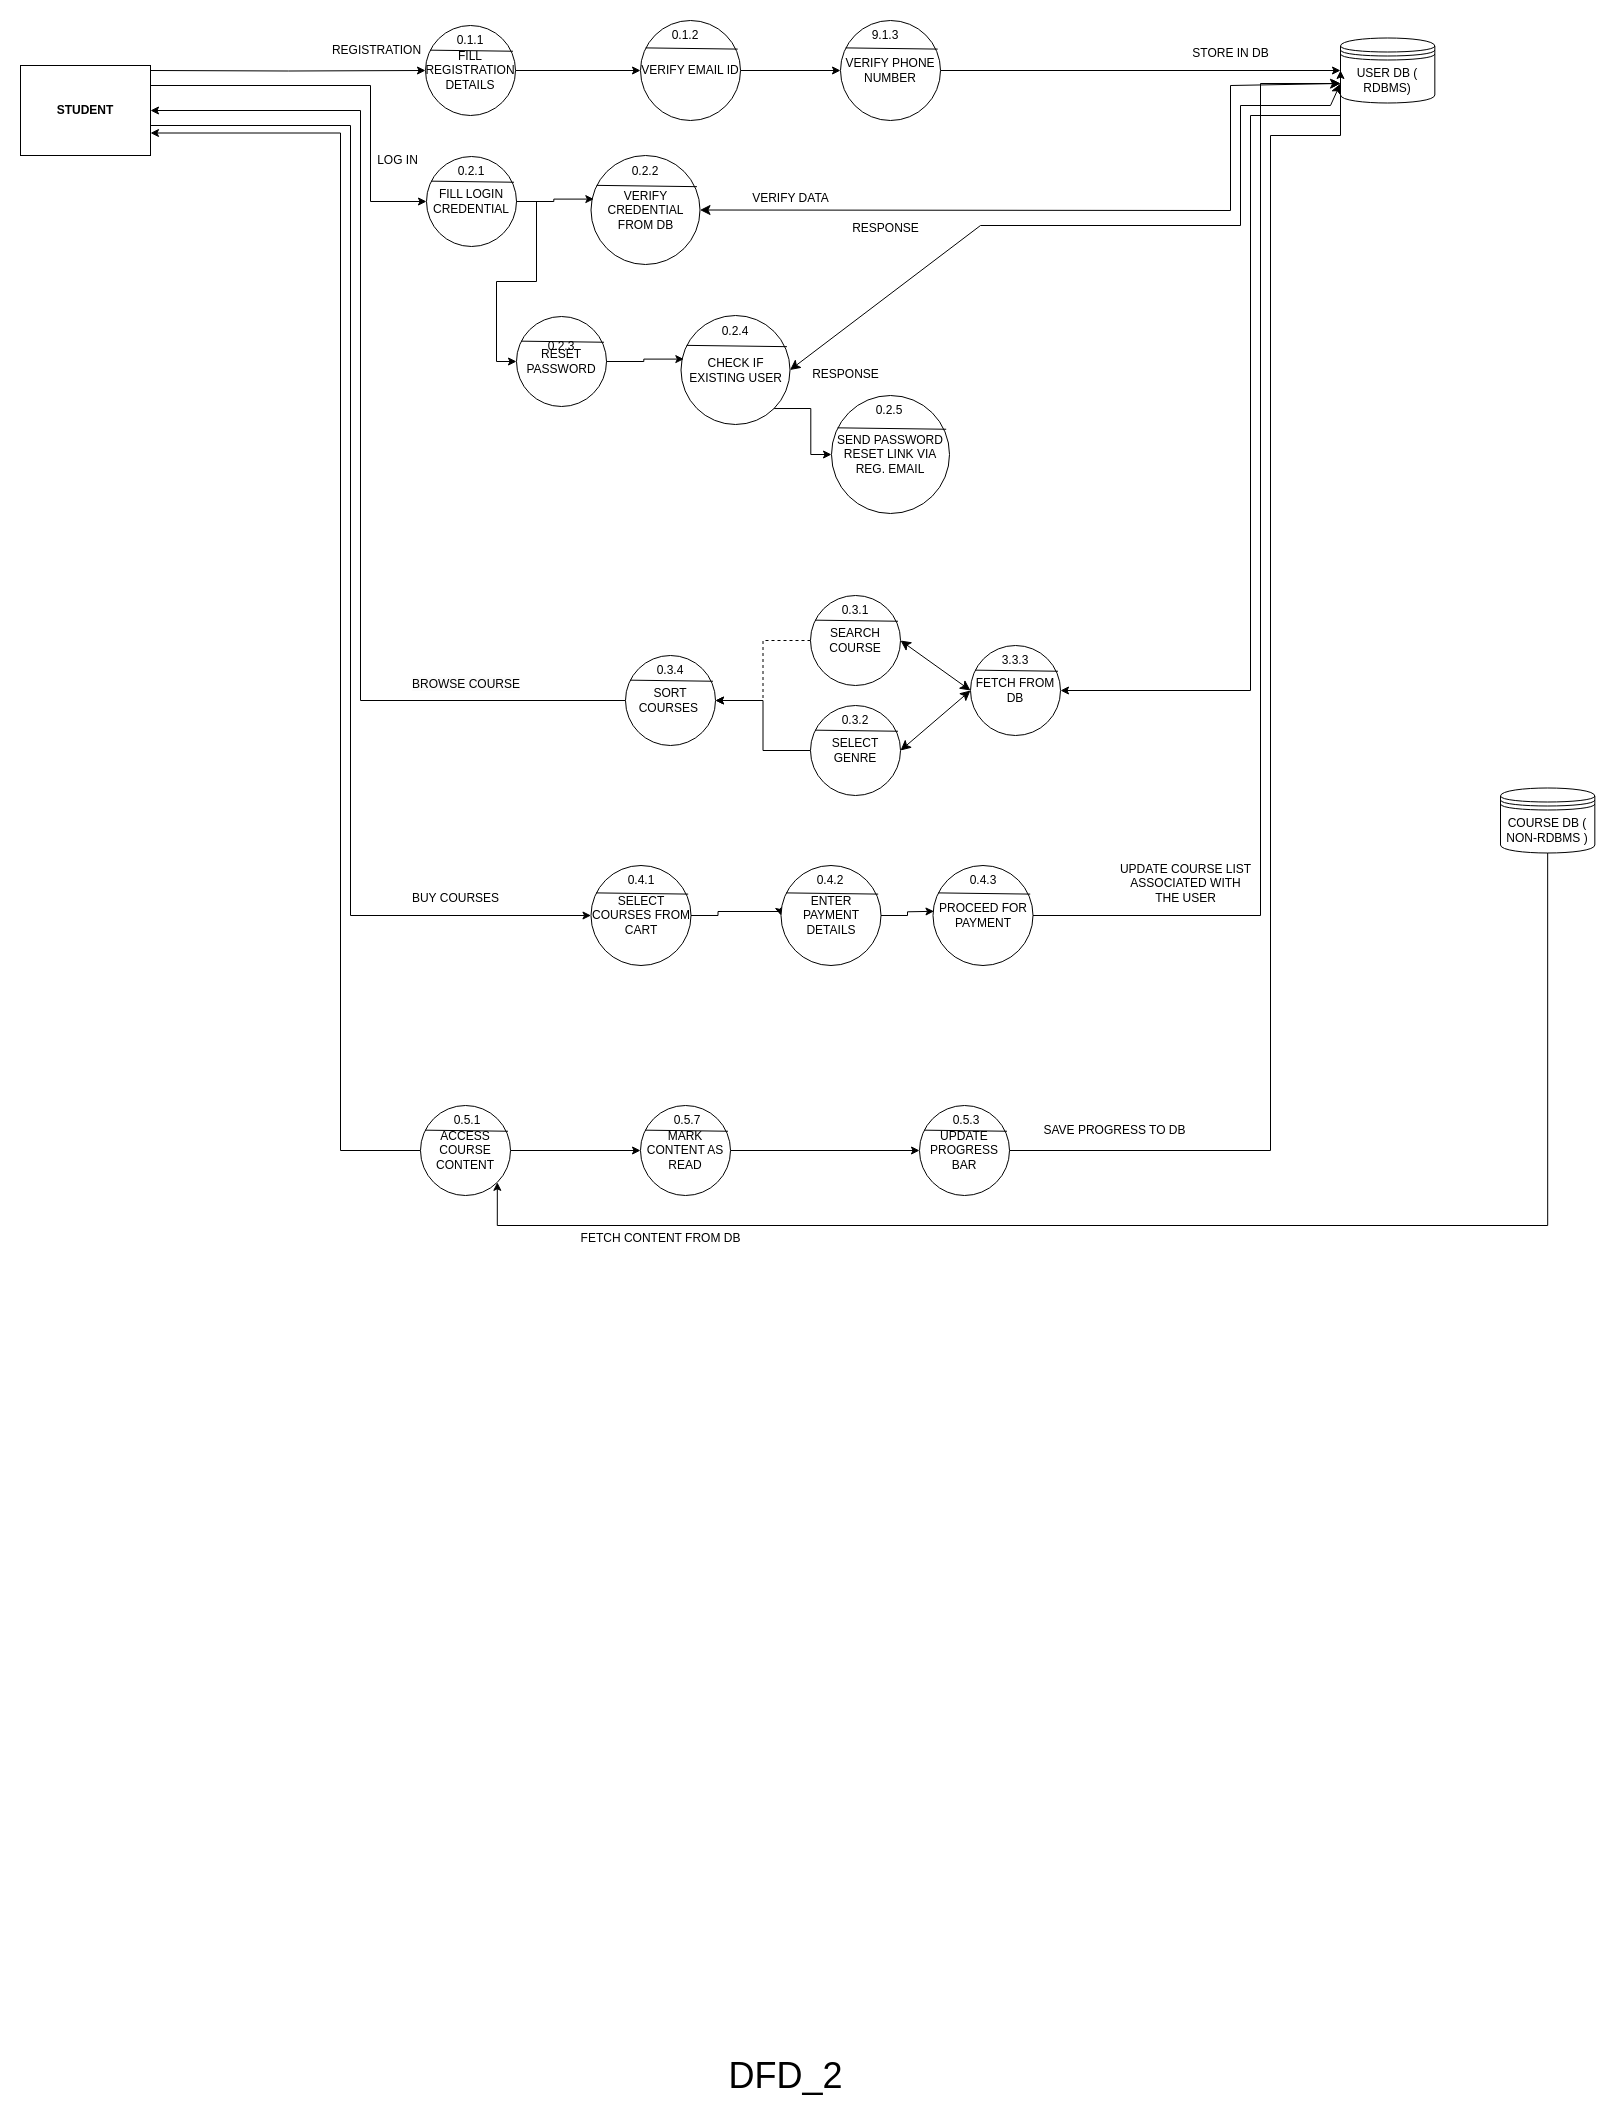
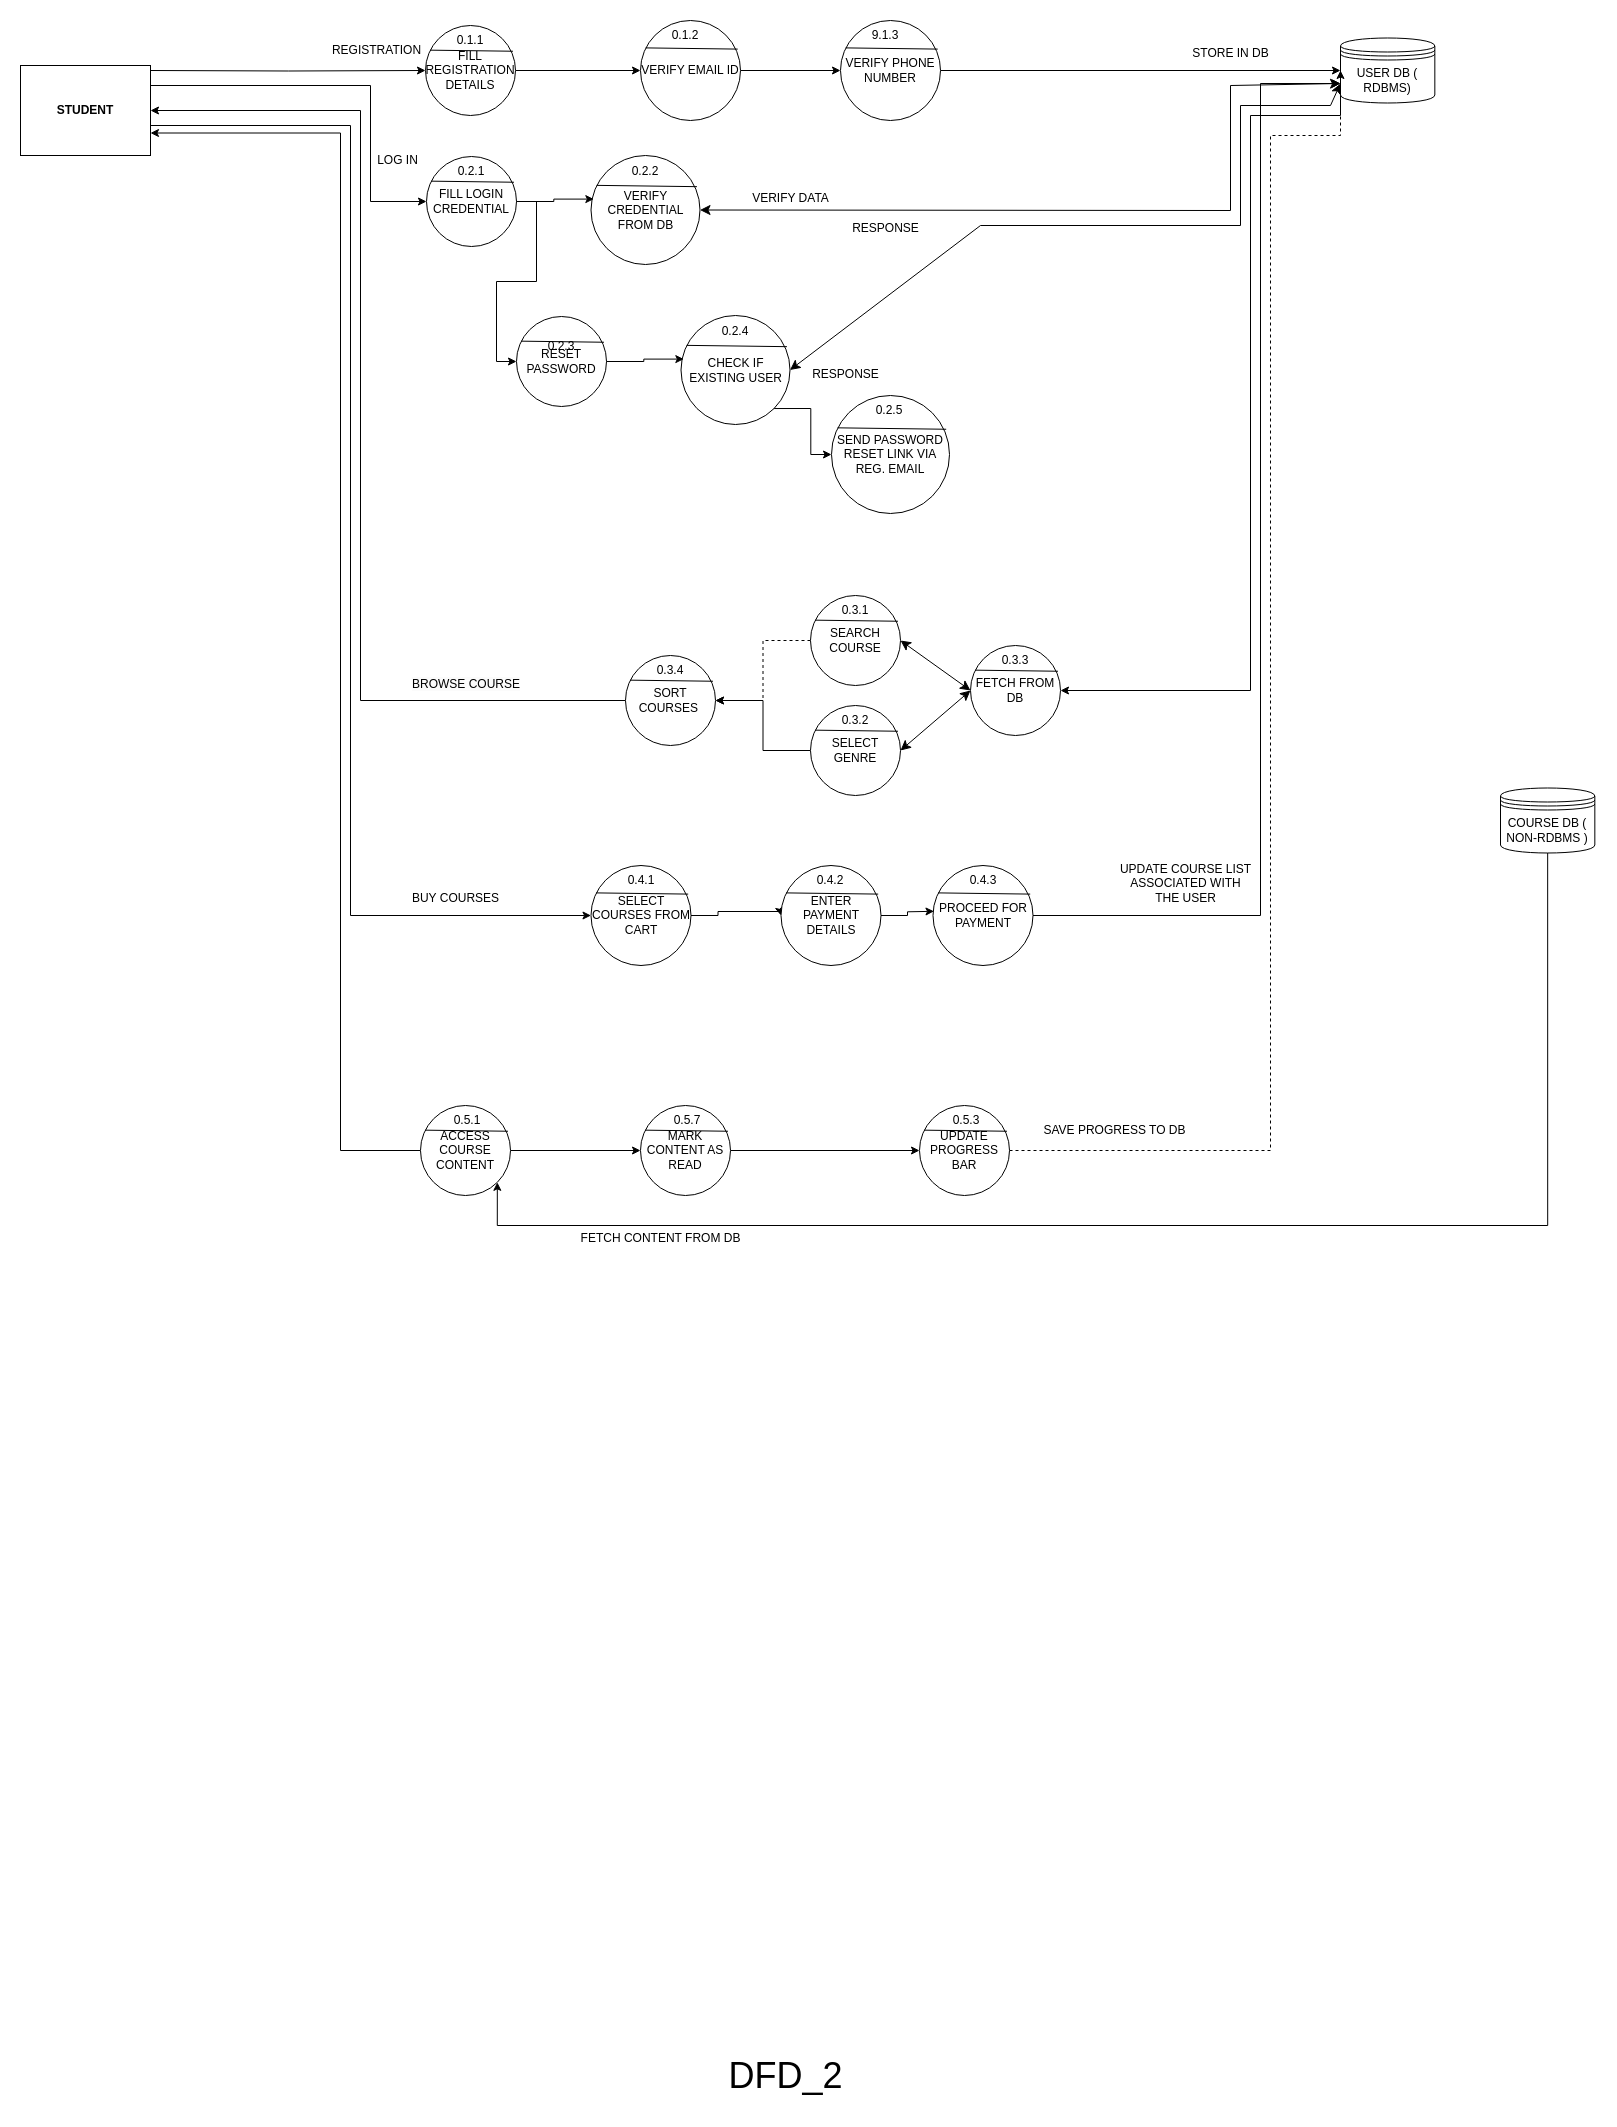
node "3.3.3": label "3.3.3" -> "0.3.3"
edge "UPDATE PROGRESS BAR" -> "USER DB ( RDBMS)": style solid -> dashed
